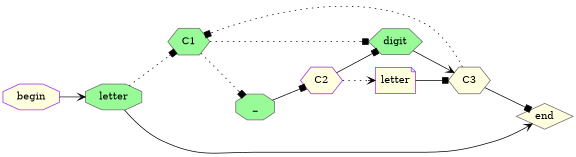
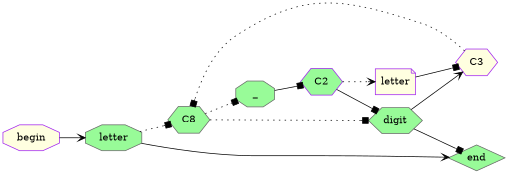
node "C1": label "C1" -> "C8"
node "C2": fillcolor lightyellow -> palegreen
node "C3": color gray40 -> purple
edge "C3" -> "end": now "digit" -> "end"
node "end": fillcolor lightyellow -> palegreen
